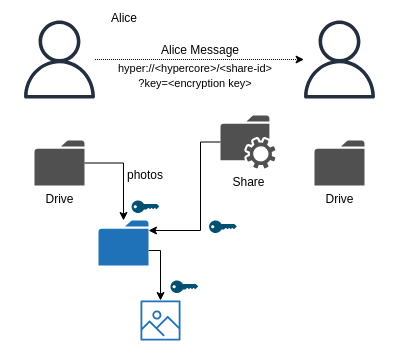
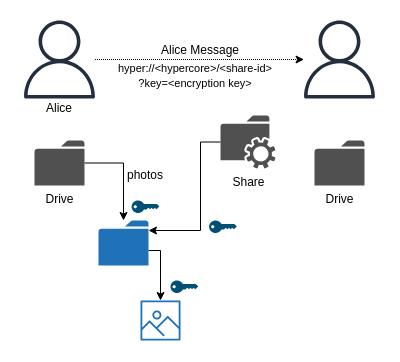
node "Alice": moved (125, 19) -> (60, 109)
